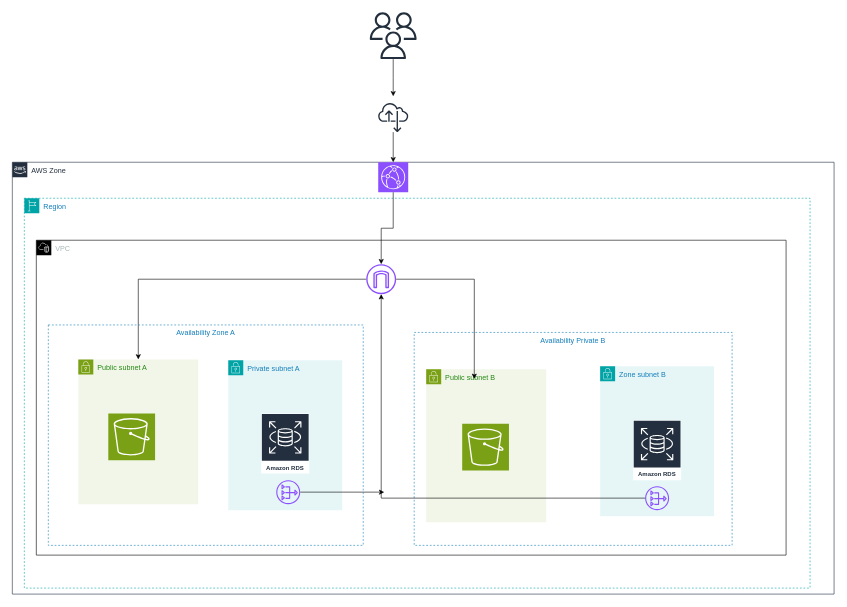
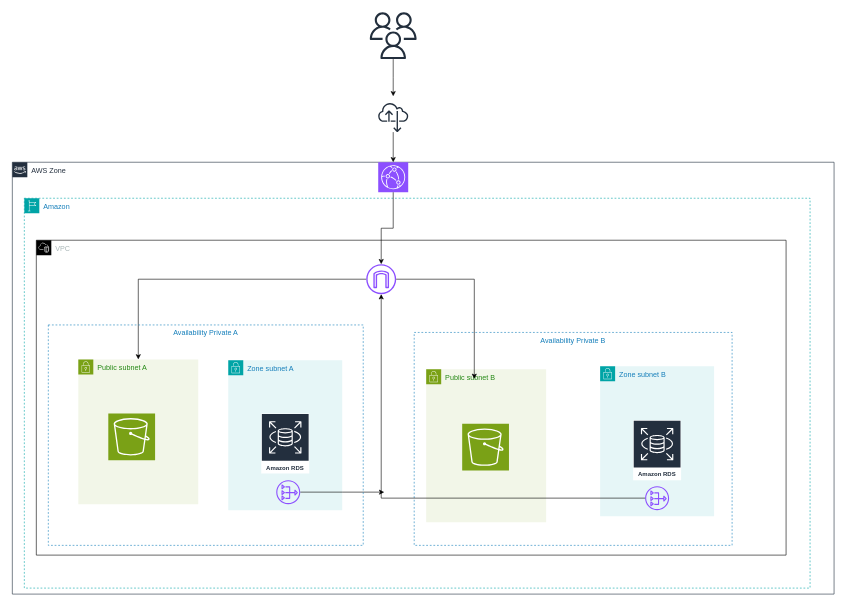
node "Region": label "Region" -> "Amazon"
node "Availability Zone A": label "Availability Zone A" -> "Availability Private A"
node "Private subnet A": label "Private subnet A" -> "Zone subnet A"
